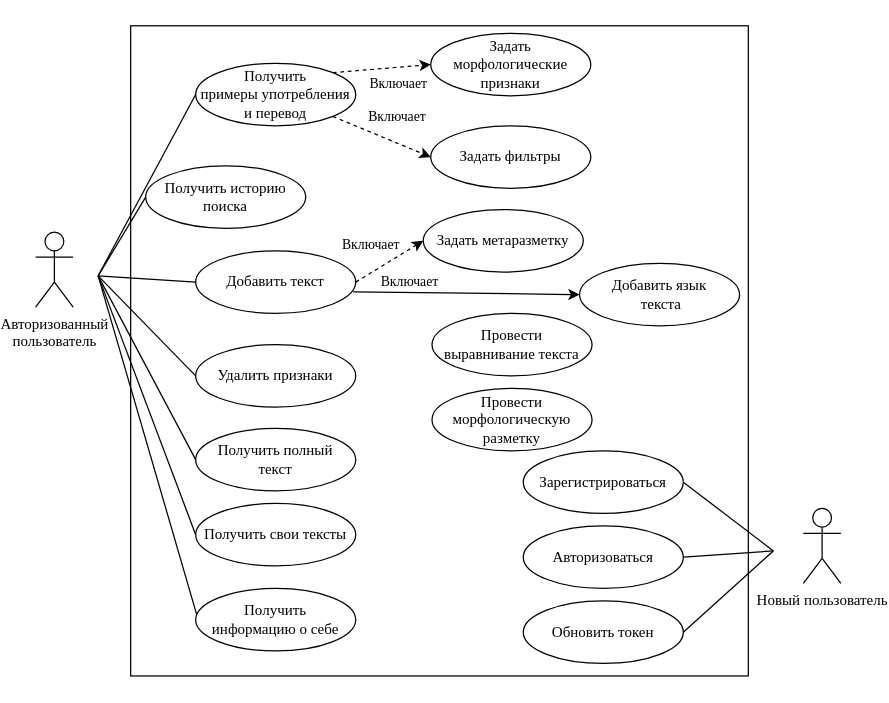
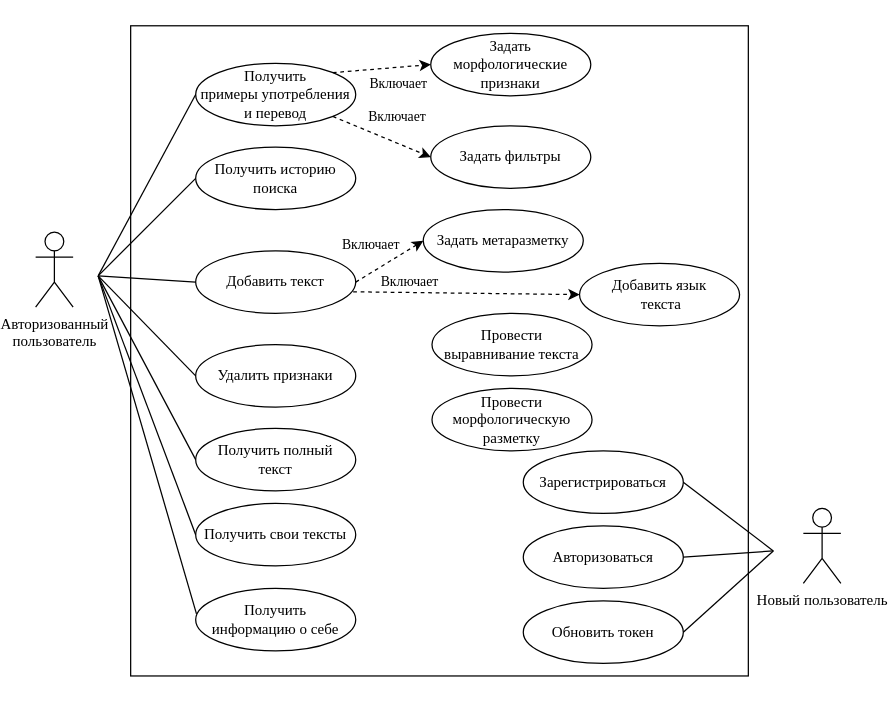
node "Получить историю поиска": moved (226, 197) -> (276, 178)
edge "Добавить текст" -> "Добавить язык текста": style solid -> dashed
